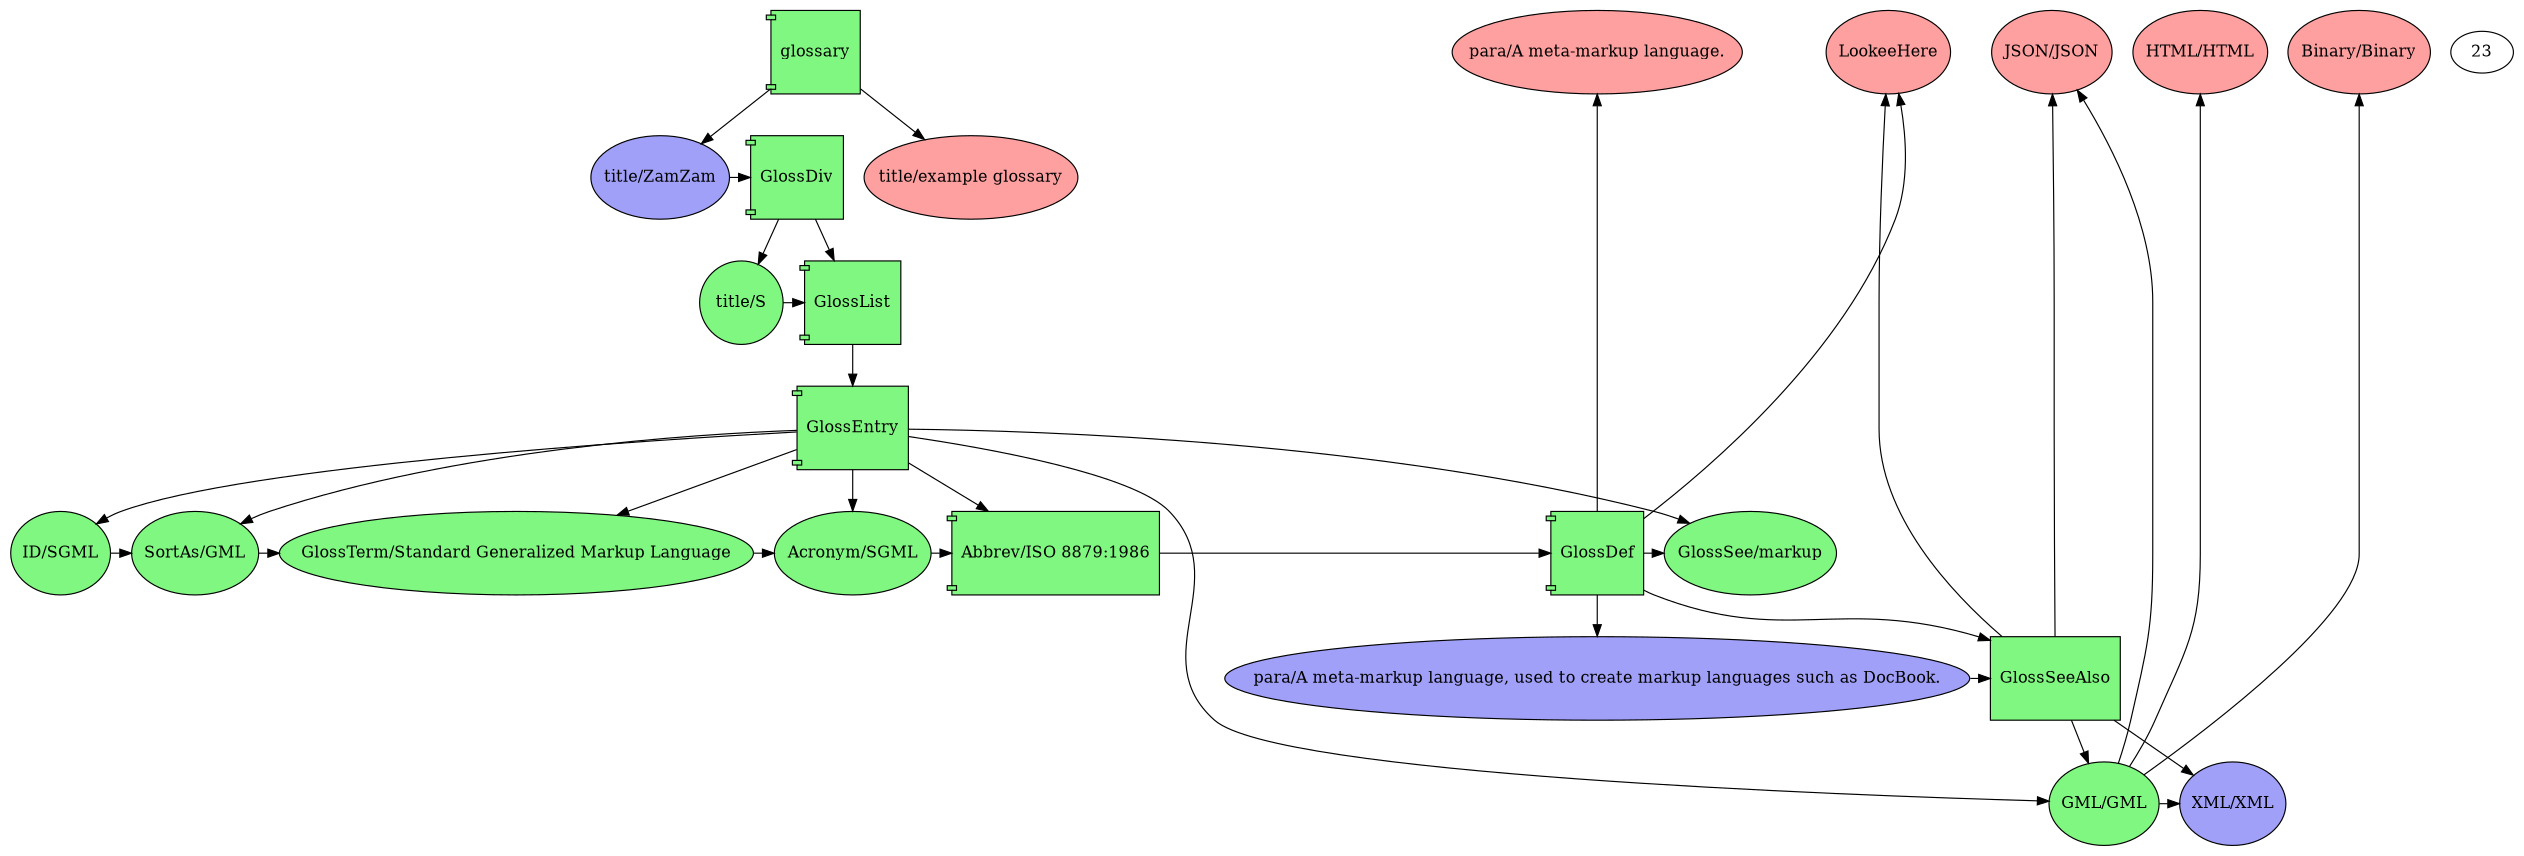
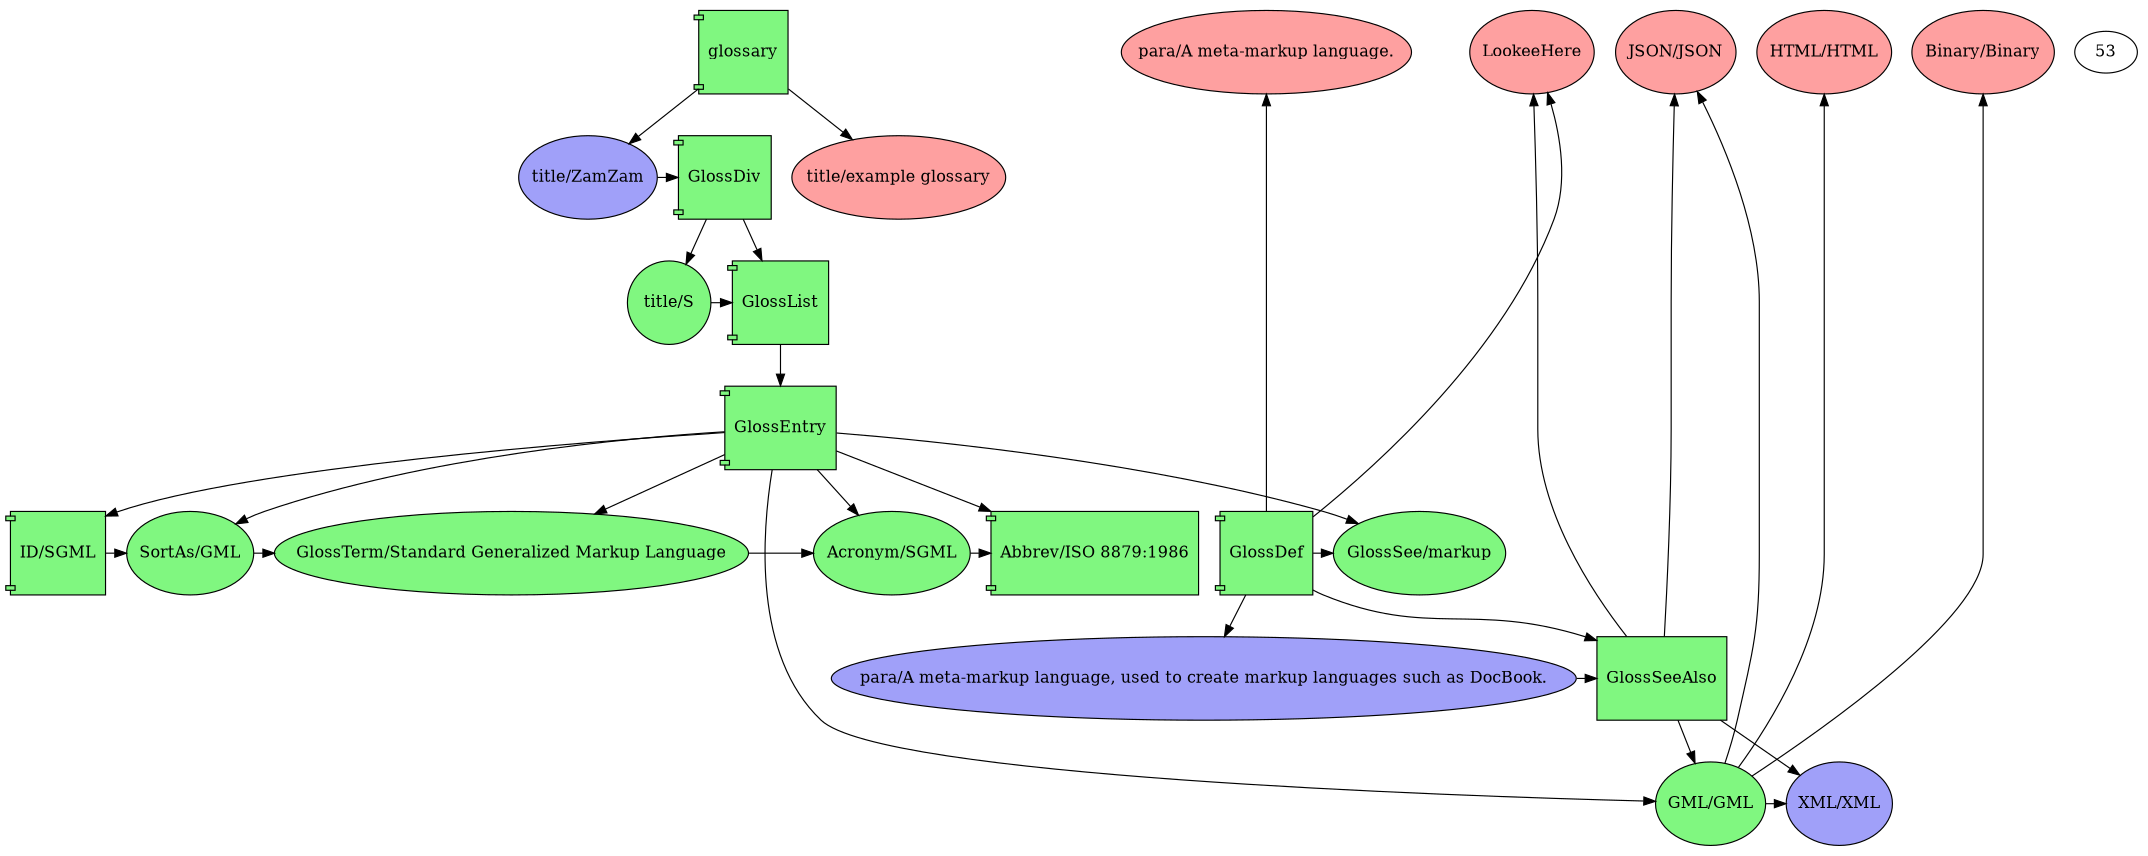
node "23": label "23" -> "53"
node "ID/SGML": shape ellipse -> component
edge "Abbrev/ISO 8879:1986" -> "GlossDef": removed
